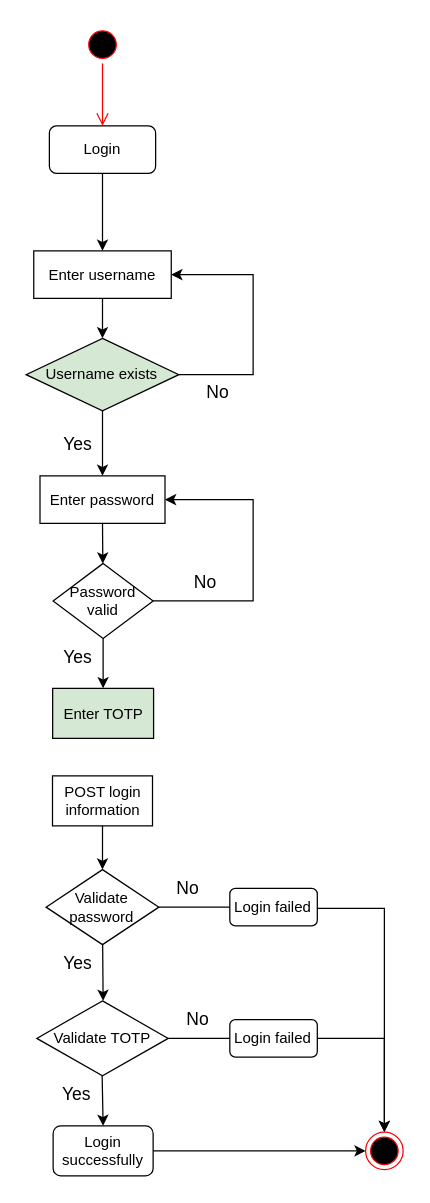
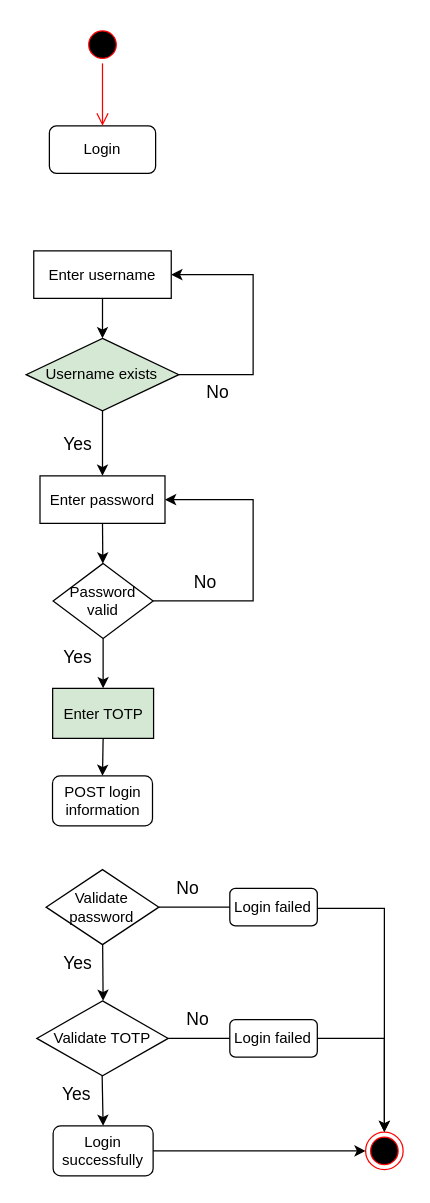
edge "Login" -> "Enter username": removed
edge "Enter TOTP" -> "POST login information": added
node "POST login information": shape rectangle -> rounded rectangle
edge "POST login information" -> "Validate password": removed
